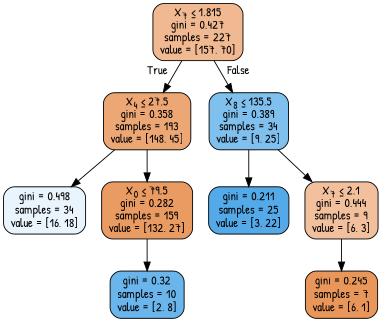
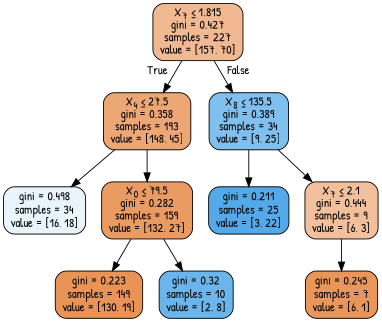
node "gini = 0.223": added
